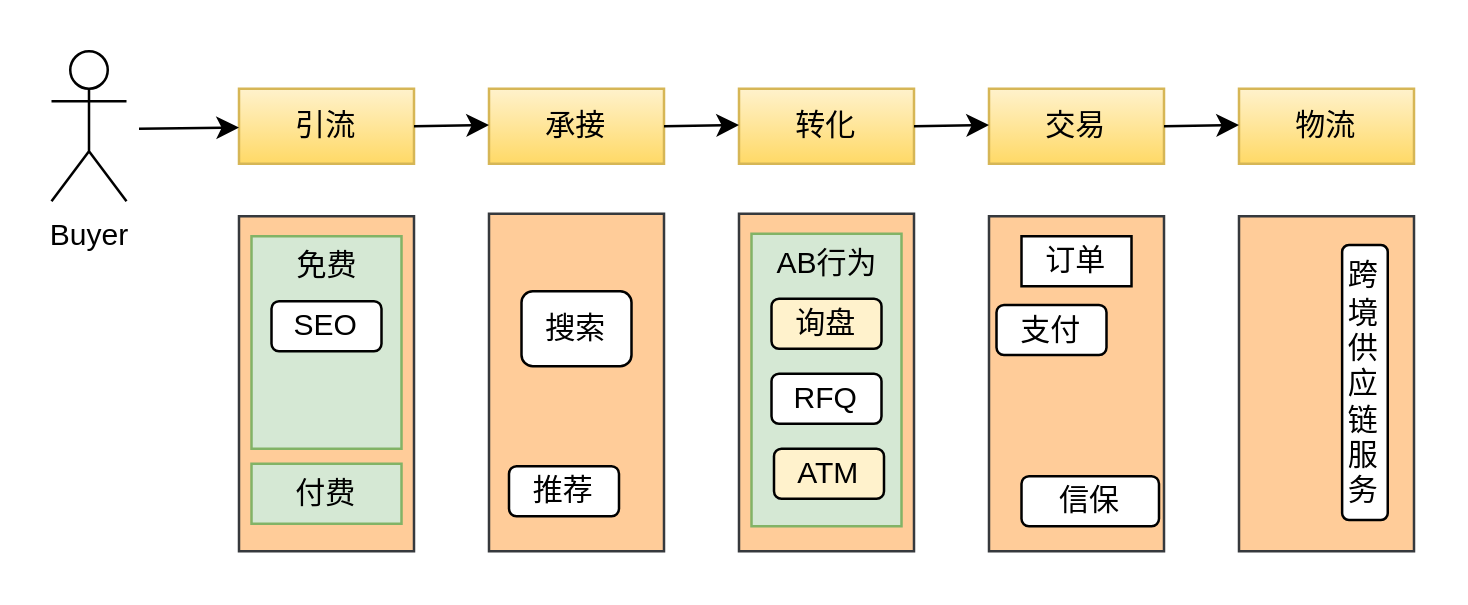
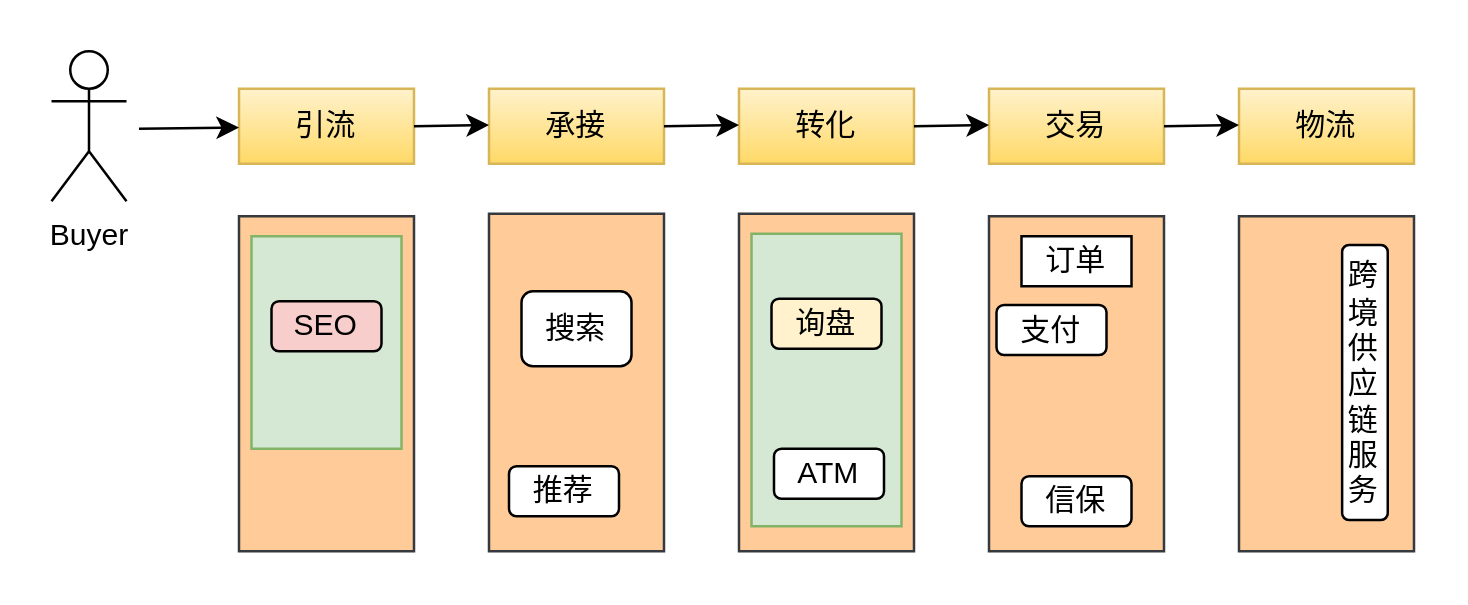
node "AB行为": removed
node "免费": removed
node "SEO": fillcolor #ffffff -> #f8cecc
node "RFQ": removed
node "ATM": fillcolor #fff2cc -> #ffffff
node "付费": removed
node "信保": size 138x50 -> 110x50
